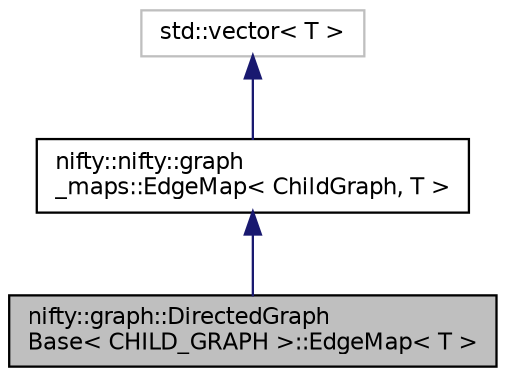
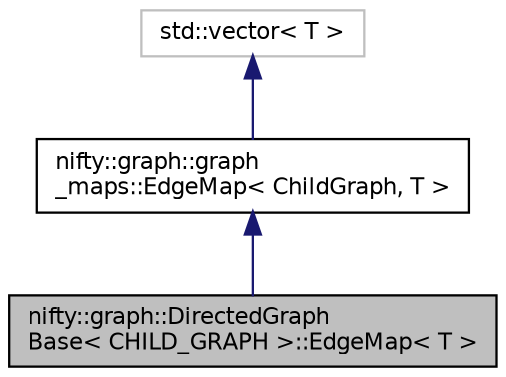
node "nifty::nifty::graph _maps::EdgeMap< ChildGraph, T >": label "nifty::nifty::graph _maps::EdgeMap< ChildGraph, T >" -> "nifty::graph::graph _maps::EdgeMap< ChildGraph, T >"
